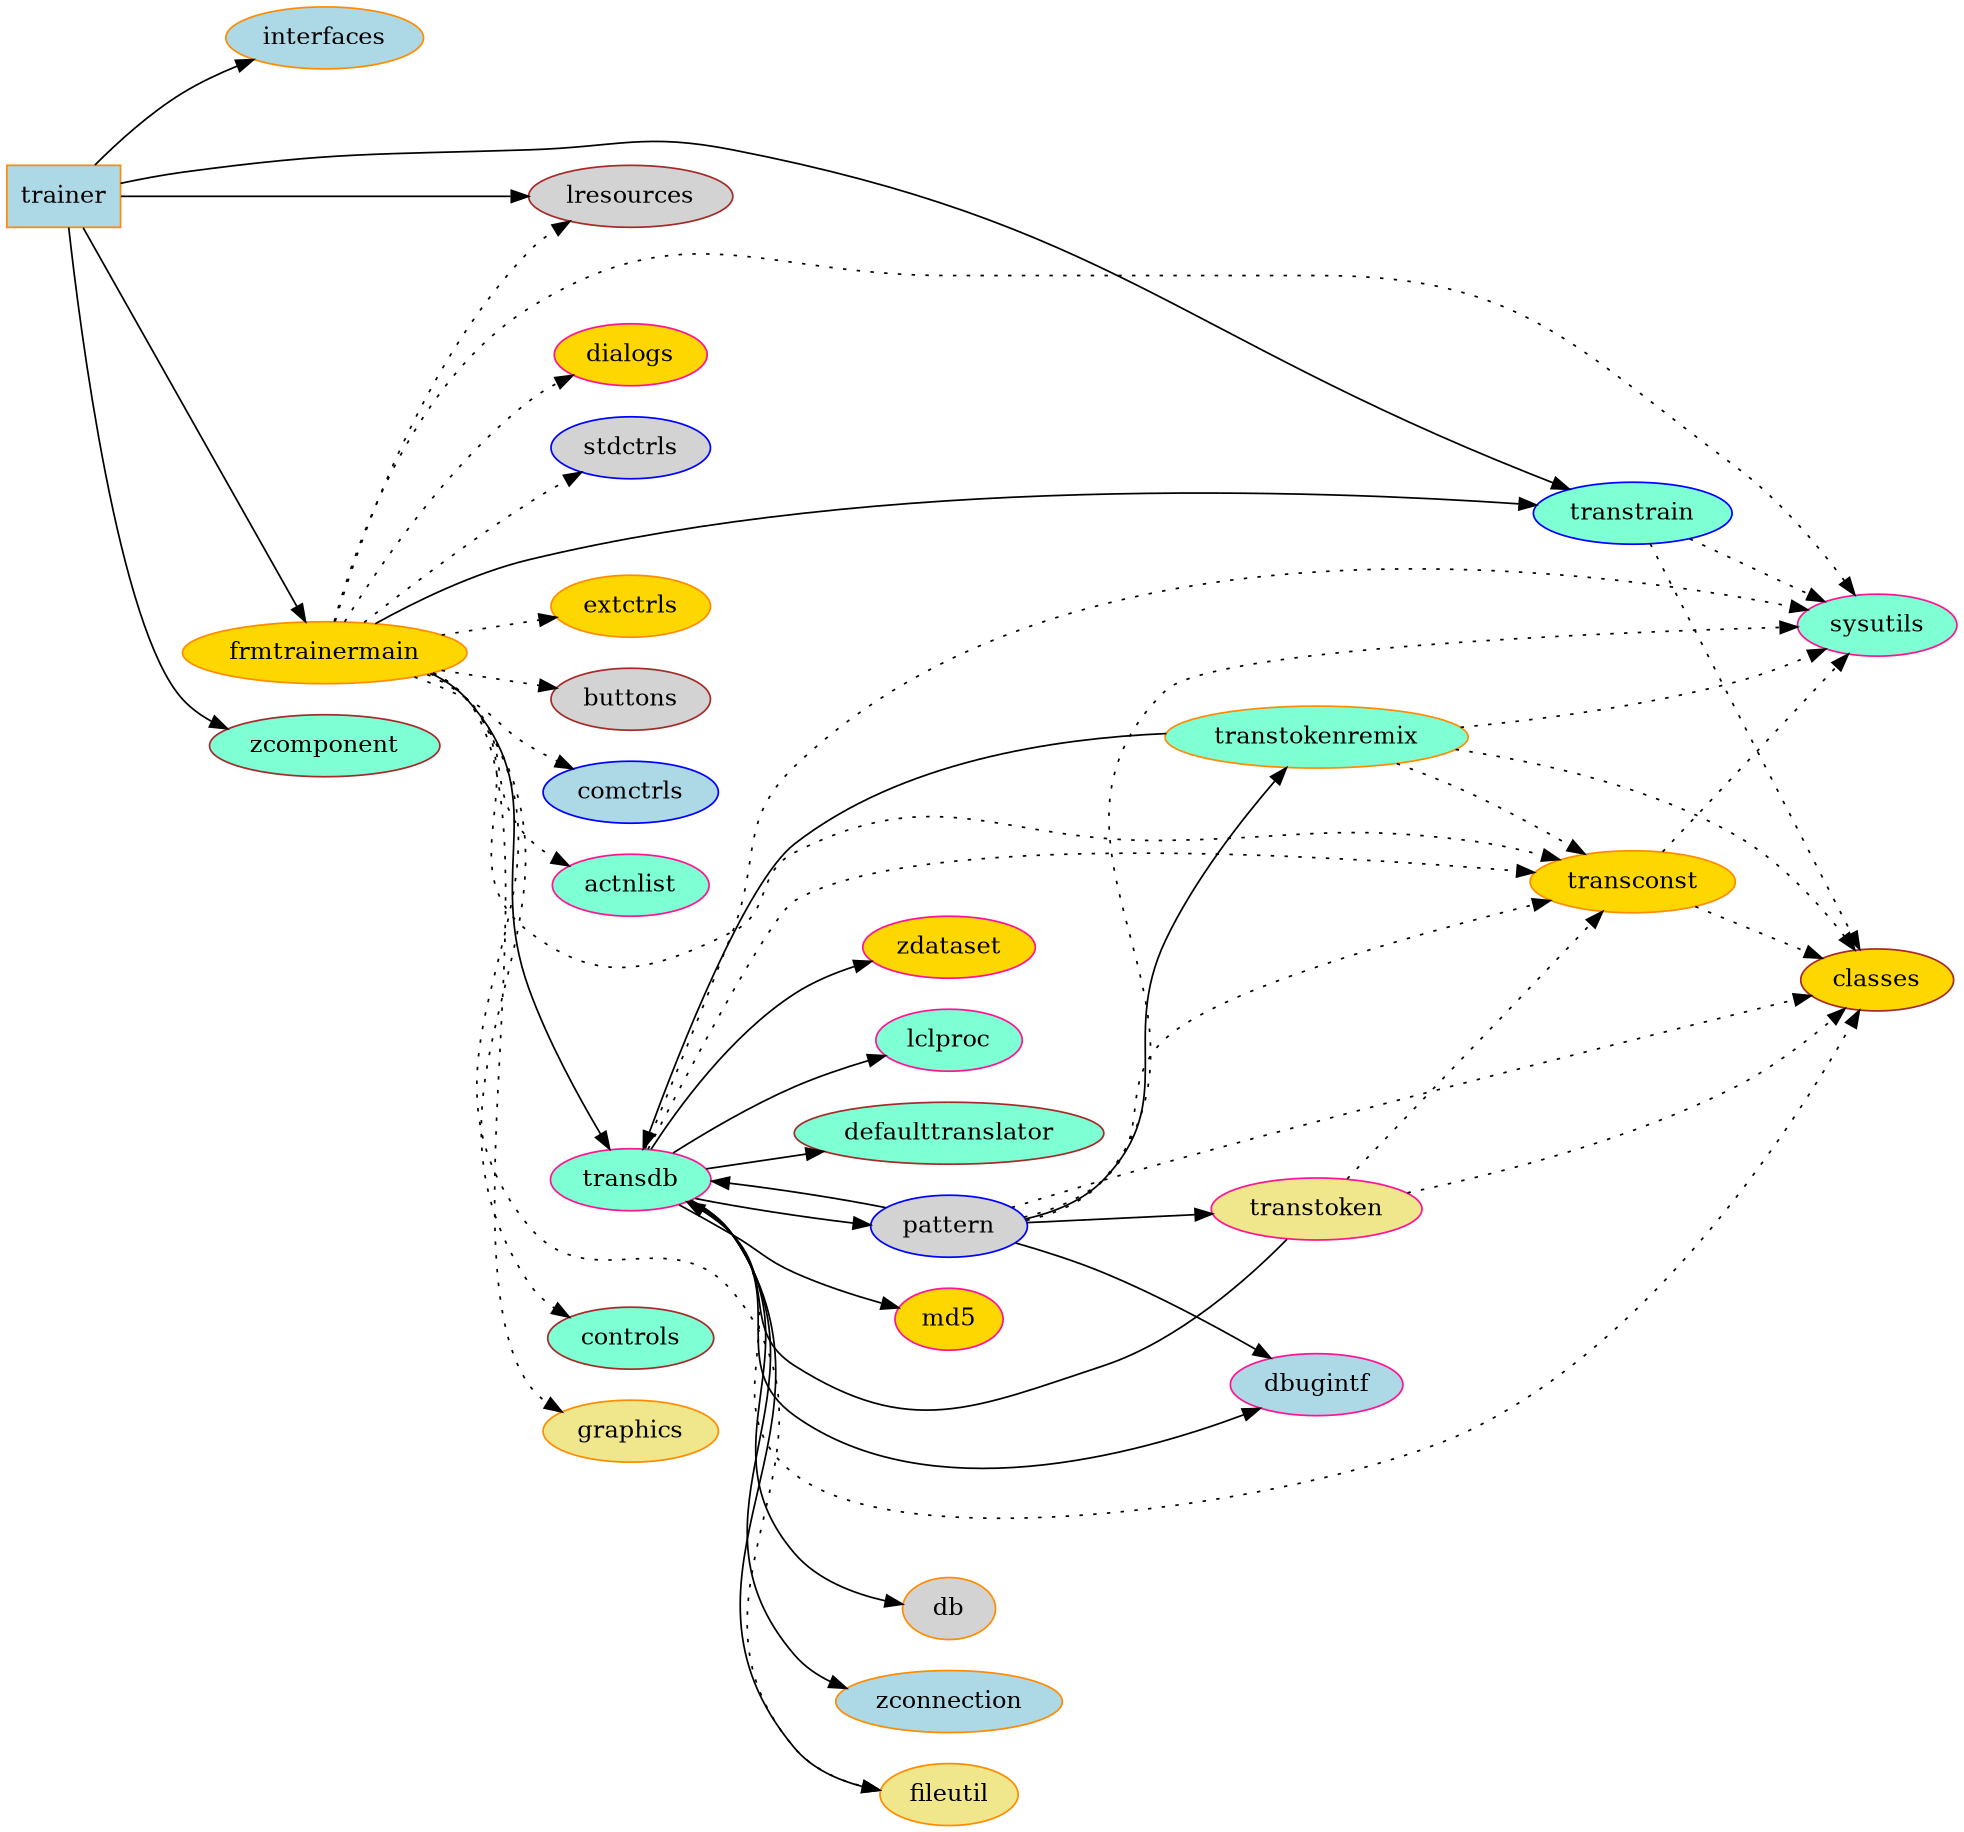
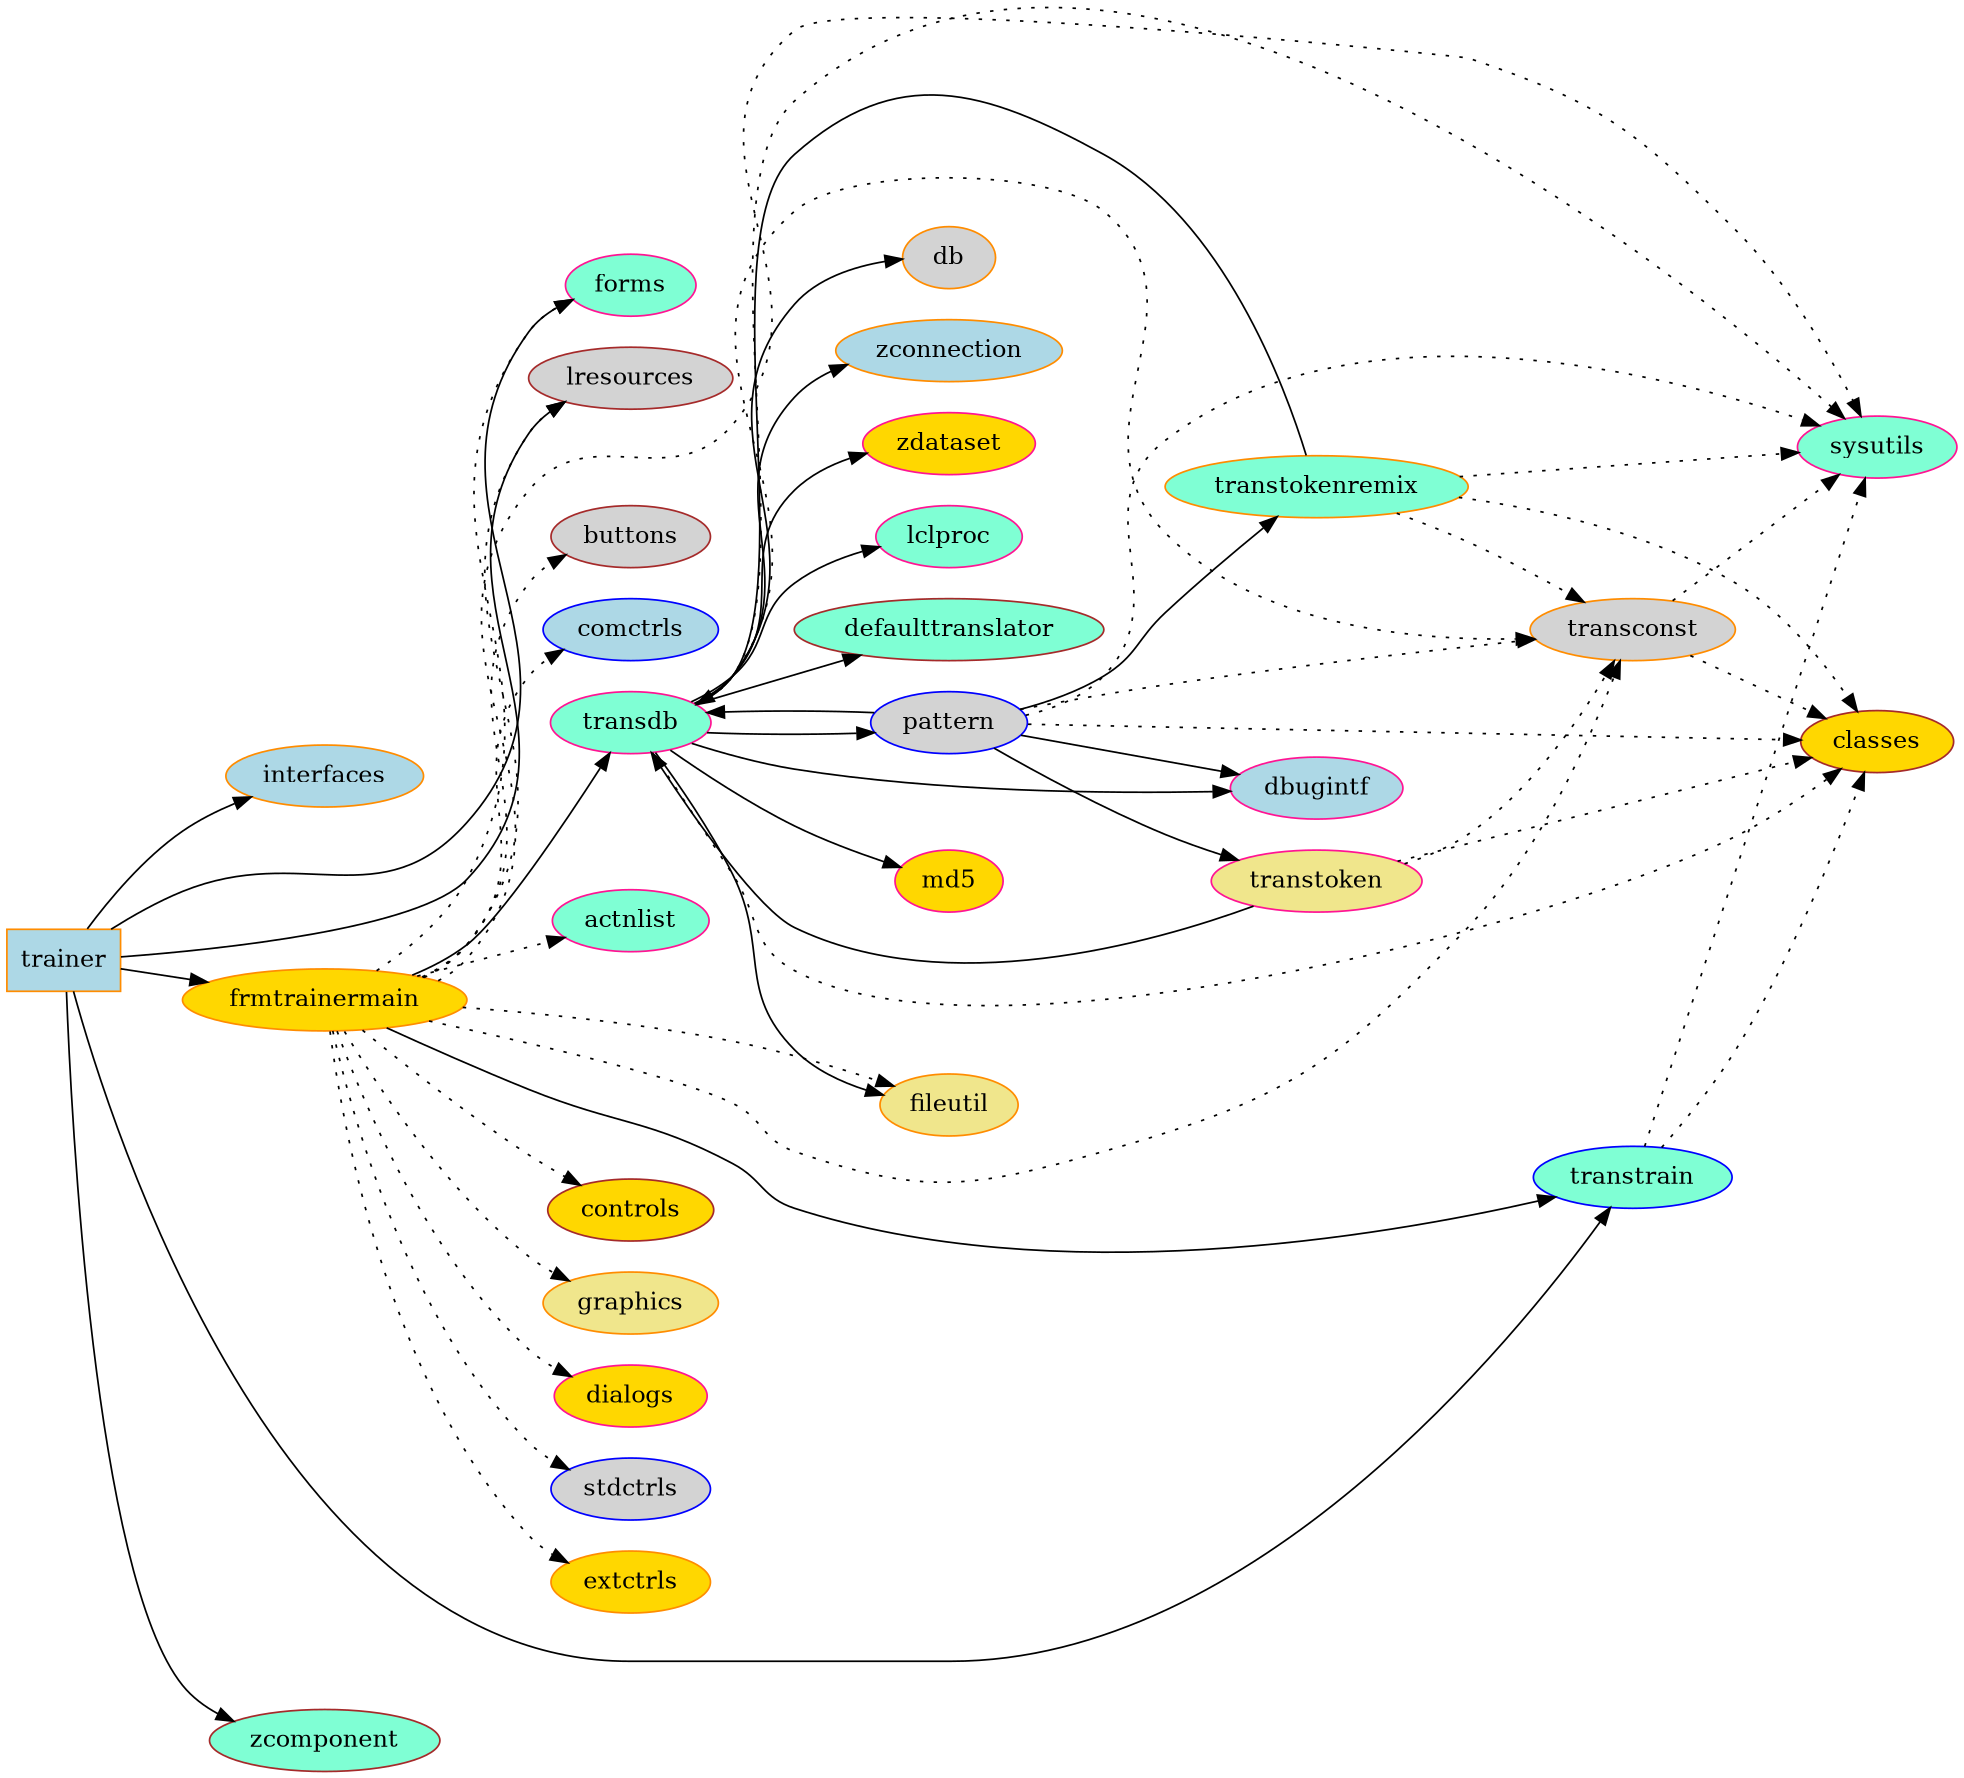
node "forms": added
node "transconst": fillcolor gold -> lightgrey
node "controls": fillcolor aquamarine -> gold
